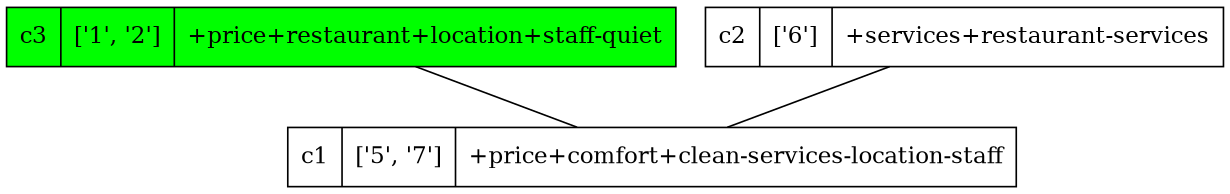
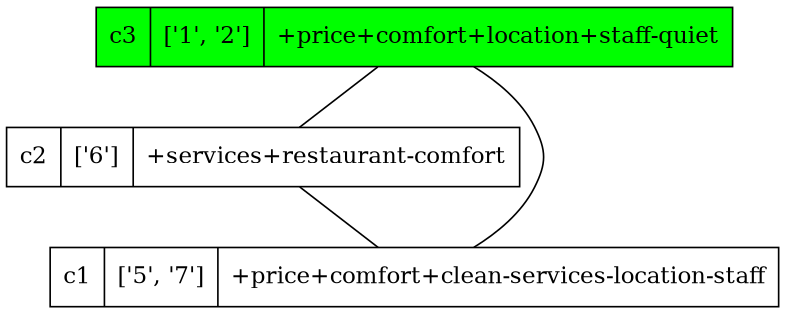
node "c3": text "+price+restaurant+location+staff-quiet" -> "+price+comfort+location+staff-quiet"
node "c2": text "+services+restaurant-services" -> "+services+restaurant-comfort"
edge "c3" -- "c2": added
